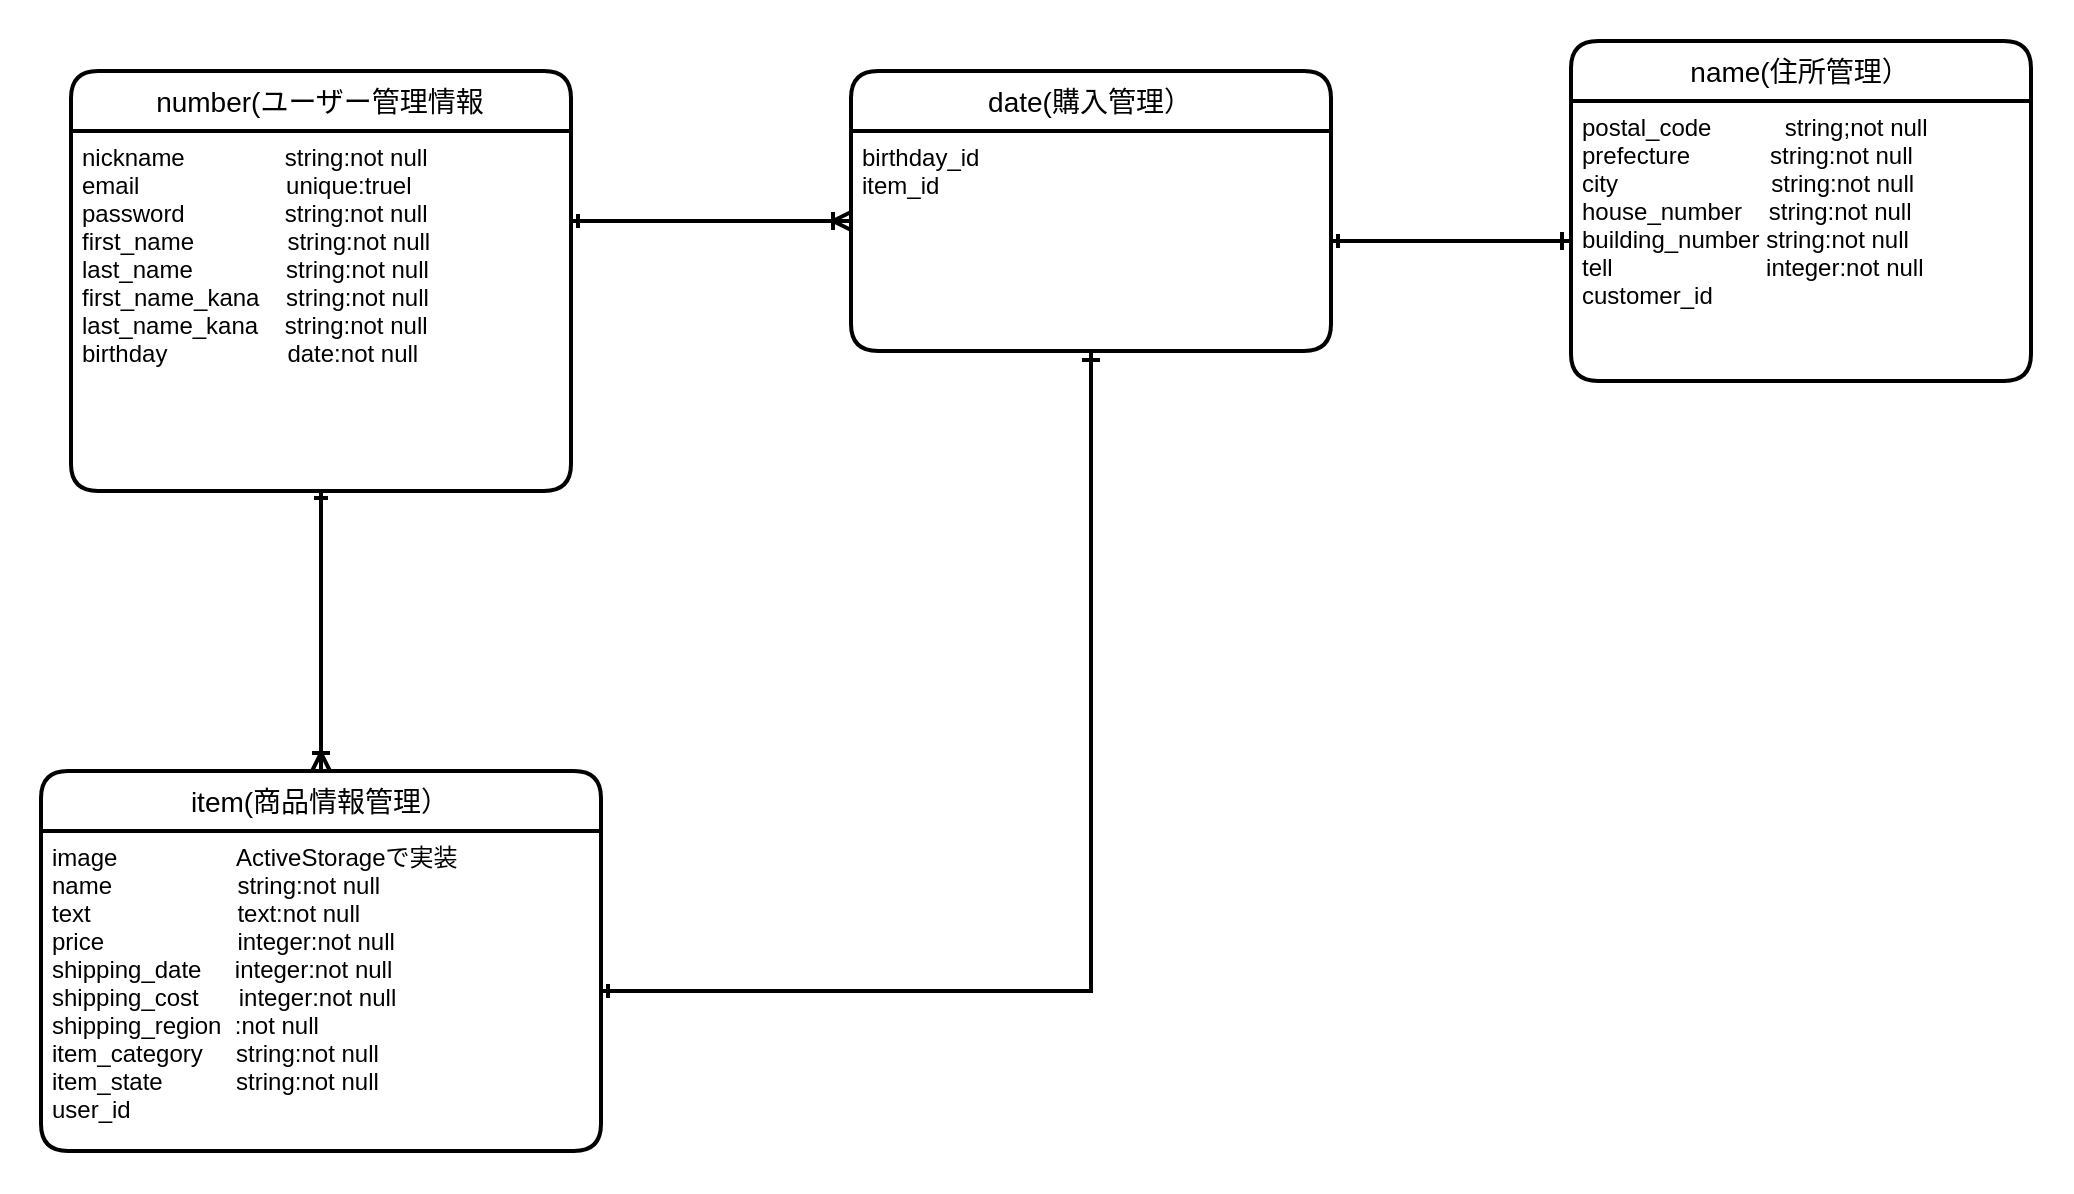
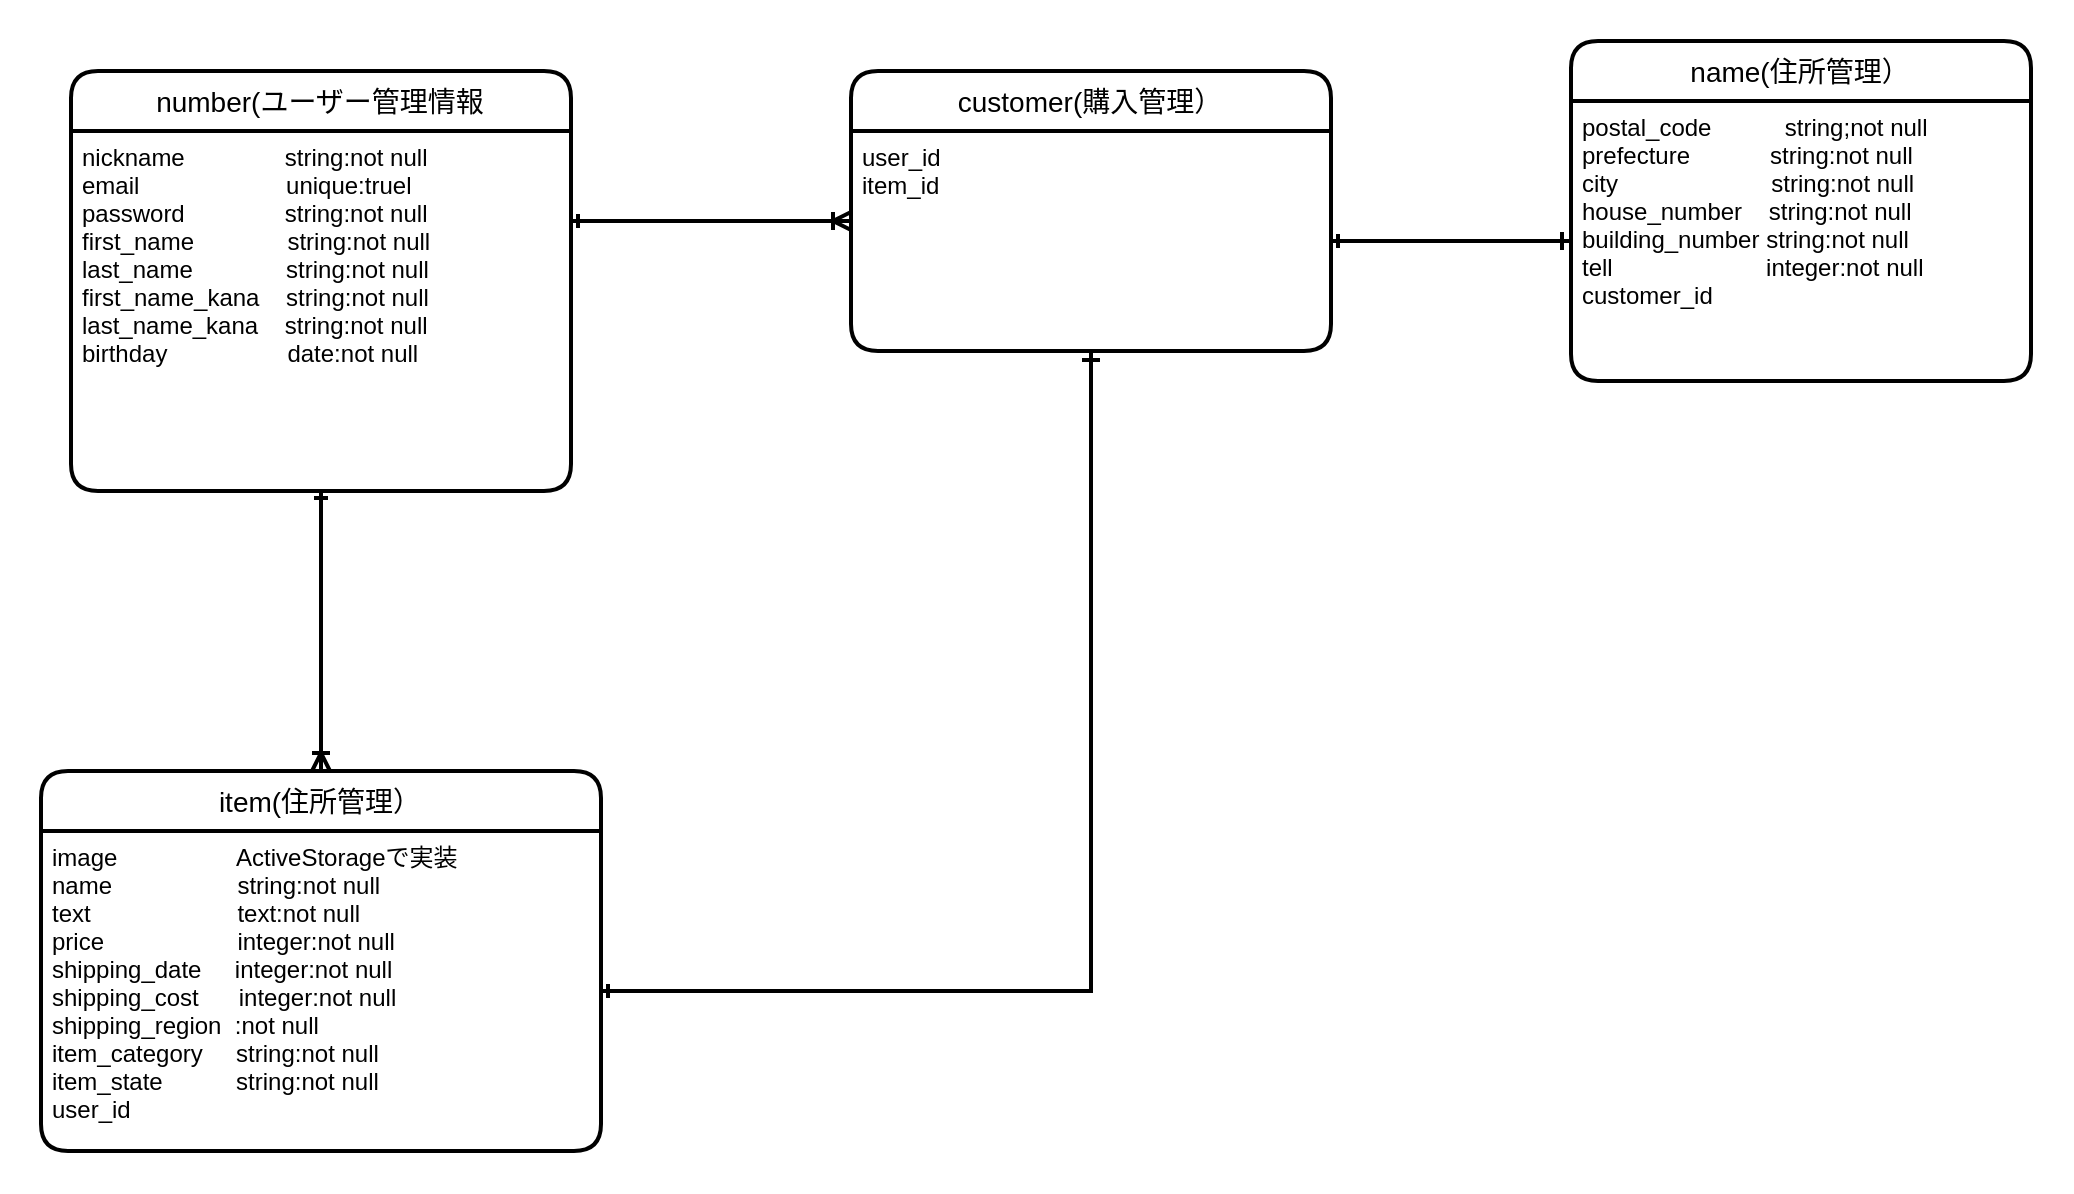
node "date(購入管理）": label "date(購入管理）" -> "customer(購入管理）"
node "birthday_id item_id": label "birthday_id item_id" -> "user_id item_id"
node "item(商品情報管理）": label "item(商品情報管理）" -> "item(住所管理）"
